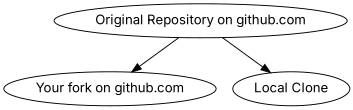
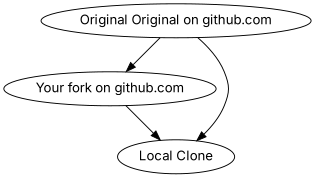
node "Original Repository on github.com": label "Original Repository on github.com" -> "Original Original on github.com"
edge "Your fork on github.com" -> "Local Clone": added
